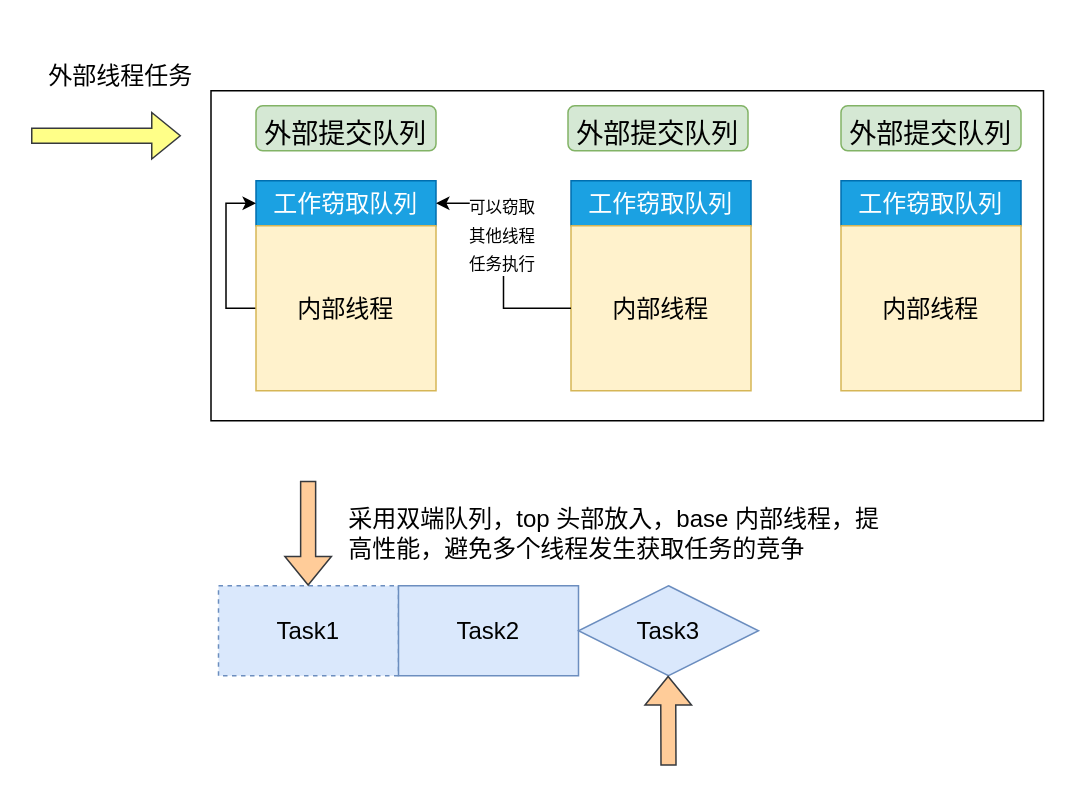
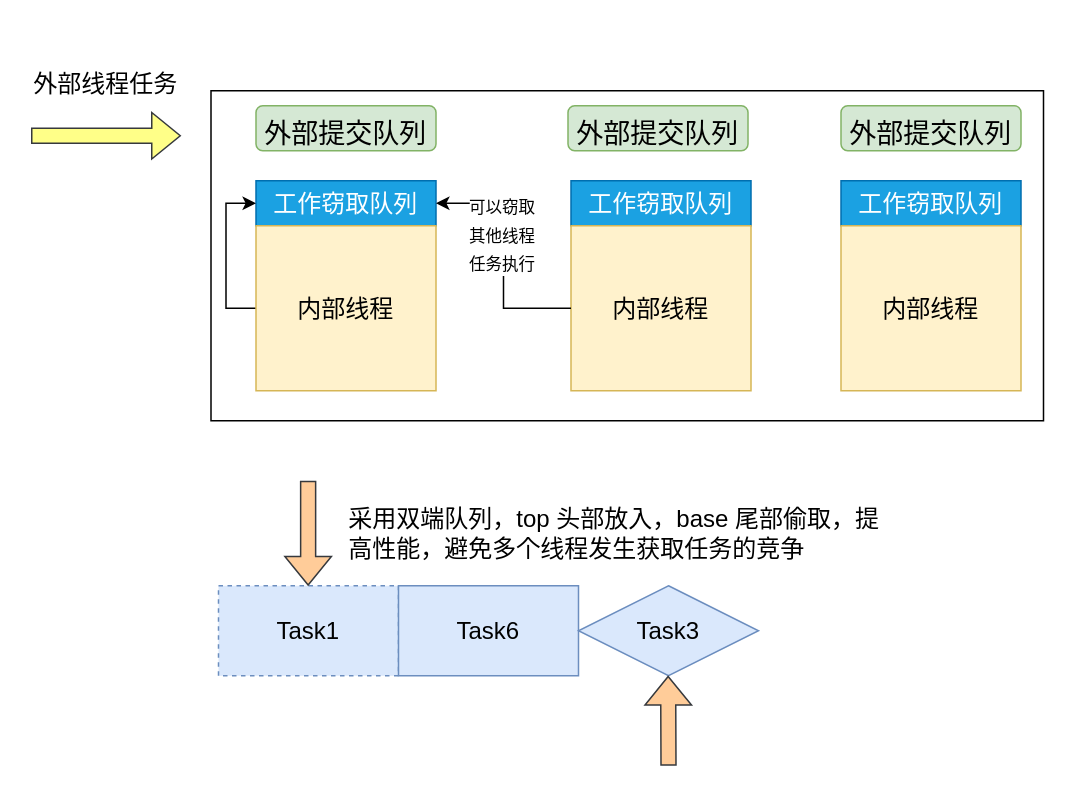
node "外部线程任务": moved (121, 76) -> (106, 83)
node "采用双端队列，top 头部放入，base 内部线程，提高性能，避免多个线程发生获取任务的竞争": label "采用双端队列，top 头部放入，base 内部线程，提高性能，避免多个线程发生获取任务的竞争" -> "采用双端队列，top 头部放入，base 尾部偷取，提高性能，避免多个线程发生获取任务的竞争"
node "Task2": label "Task2" -> "Task6"
